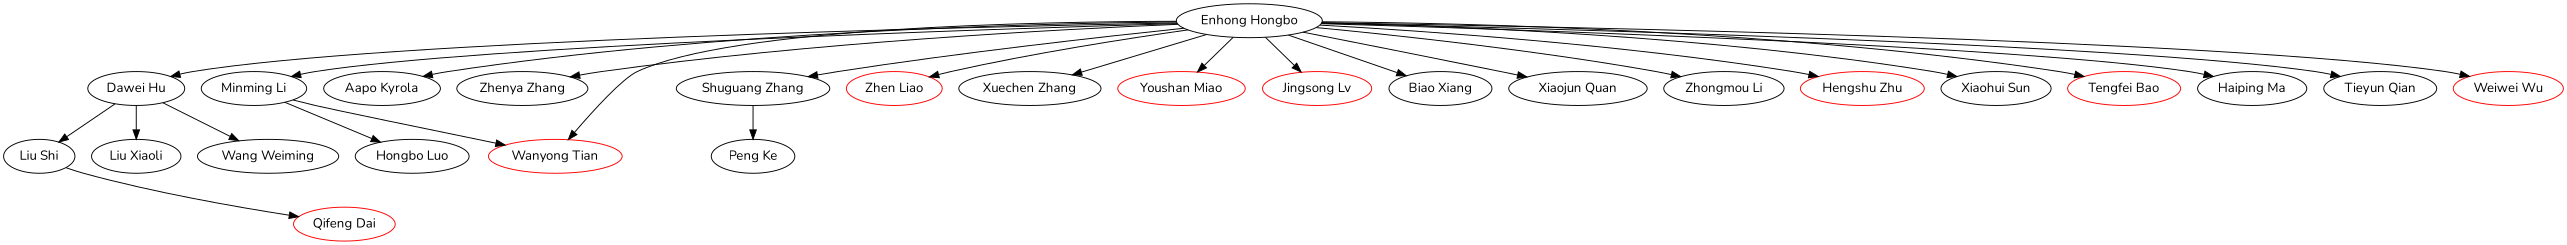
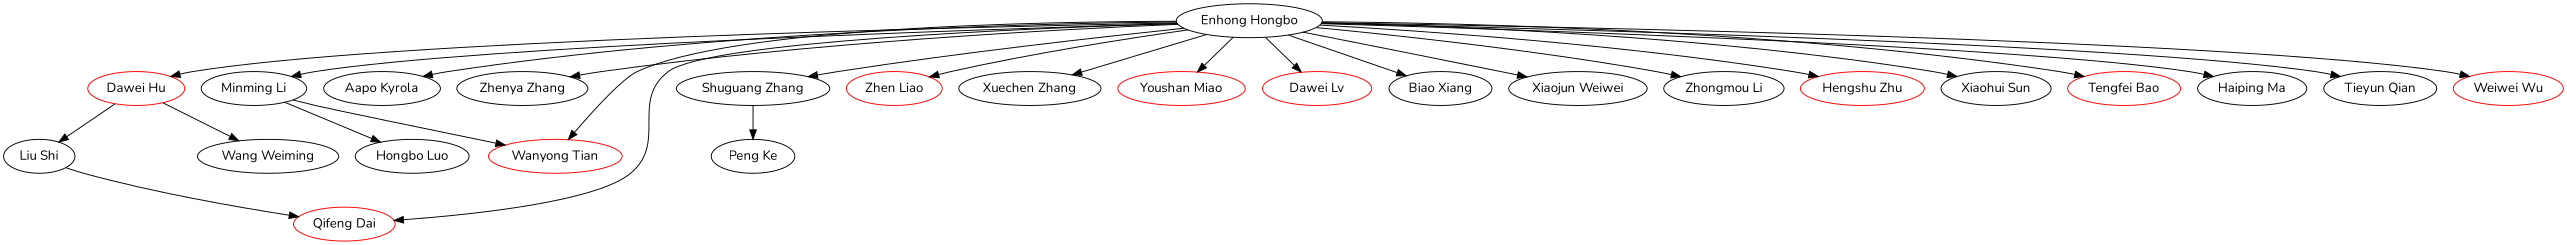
edge "Enhong Hongbo" -> "Qifeng Dai": added
node "Dawei Hu": color black -> red
node "Jingsong Lv": label "Jingsong Lv" -> "Dawei Lv"
node "Xiaojun Quan": label "Xiaojun Quan" -> "Xiaojun Weiwei"
node "Liu Xiaoli": removed
